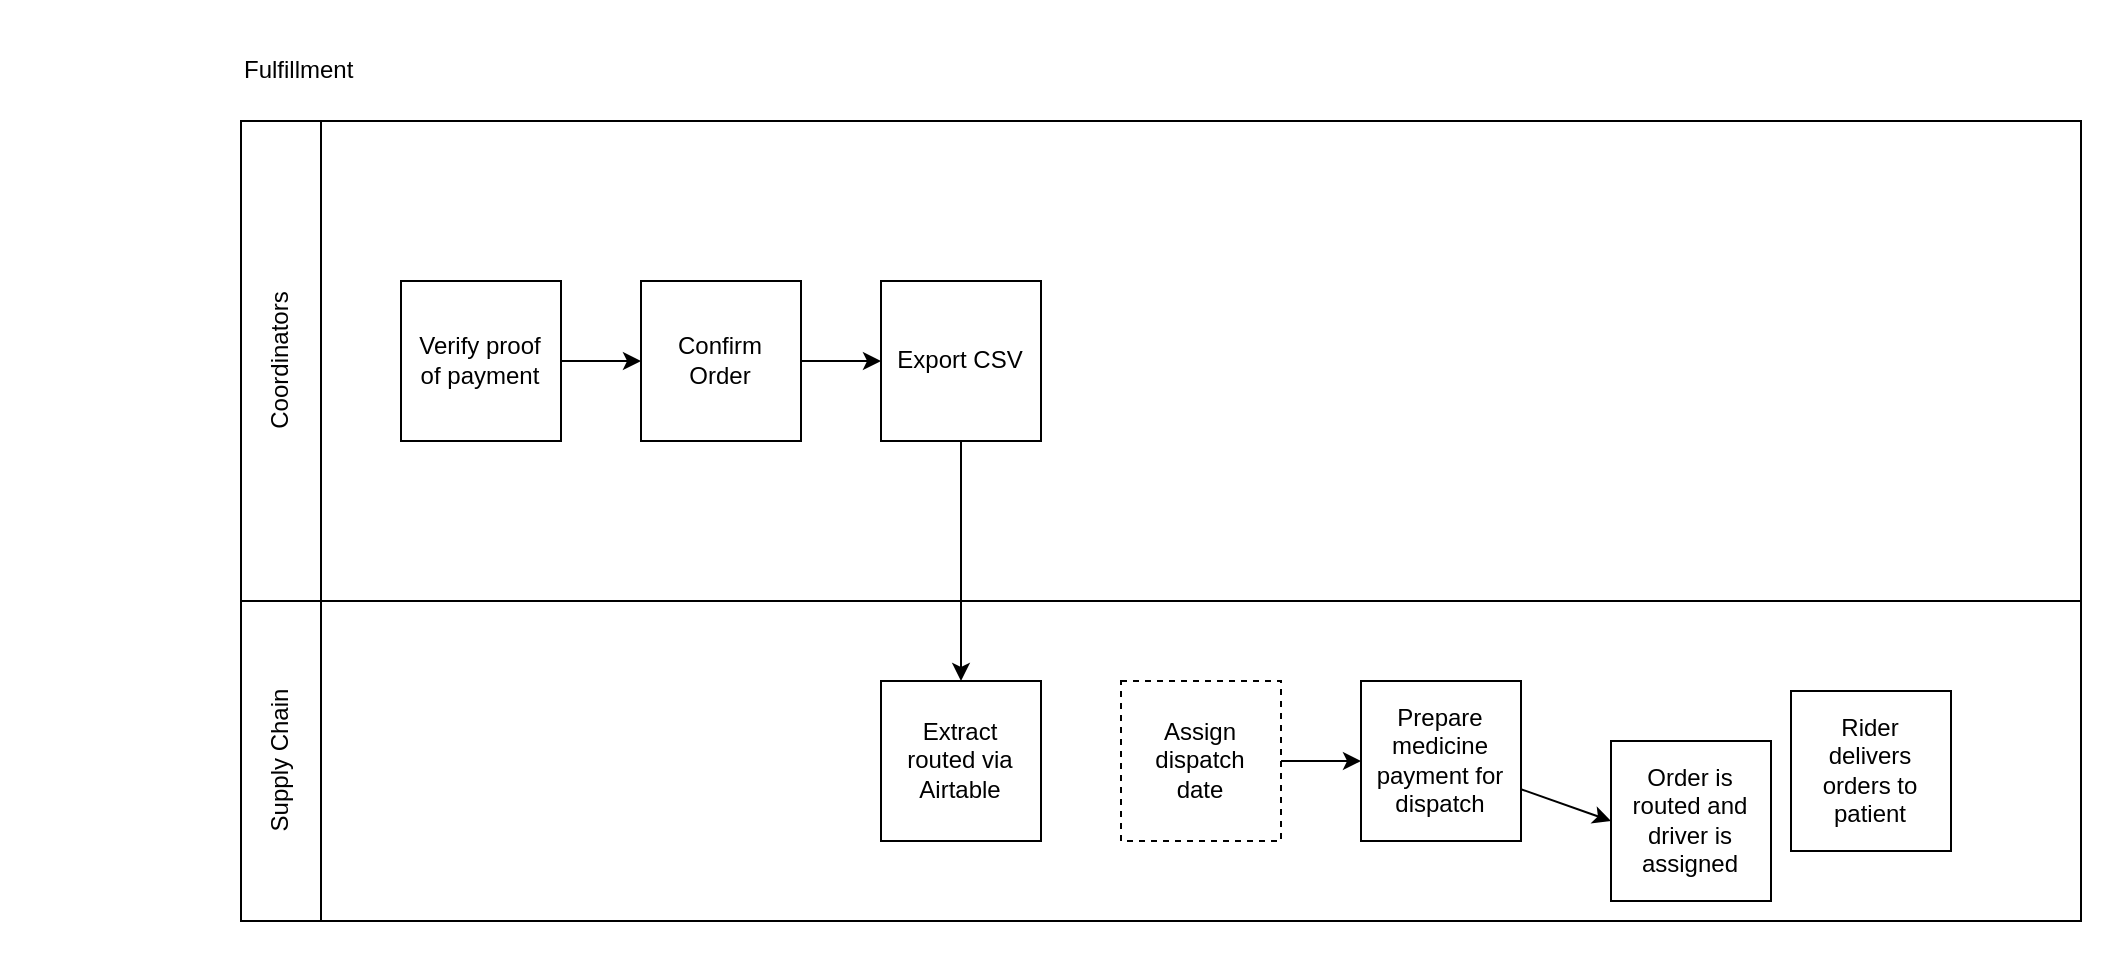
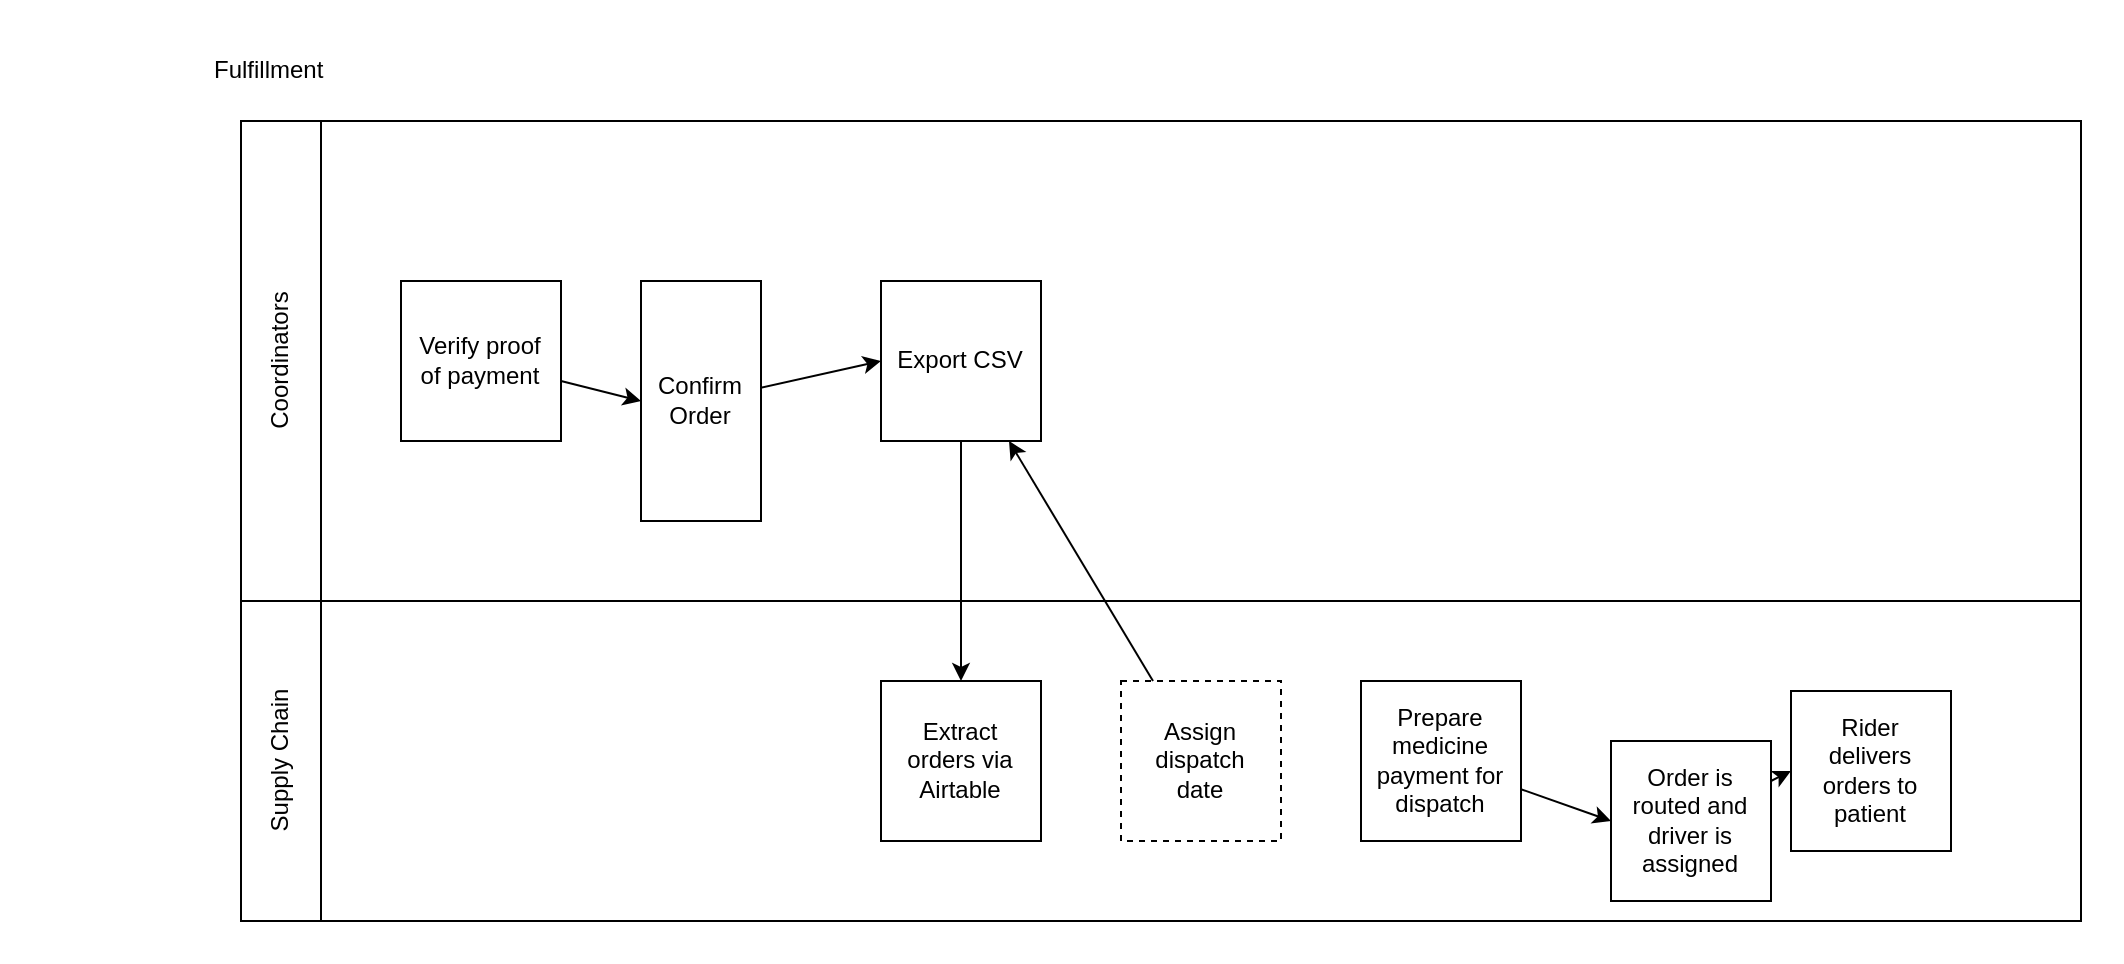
node "Fulfillment": moved (321, 71) -> (291, 71)
node "Confirm Order": size 160x160 -> 120x240
node "Extract routed via Airtable": label "Extract routed via Airtable" -> "Extract orders via Airtable"
edge "Assign dispatch date" -> "Prepare medicine payment for dispatch": now "Assign dispatch date" -> "Export CSV"
edge "Order is routed and driver is assigned" -> "Rider delivers orders to patient": added
